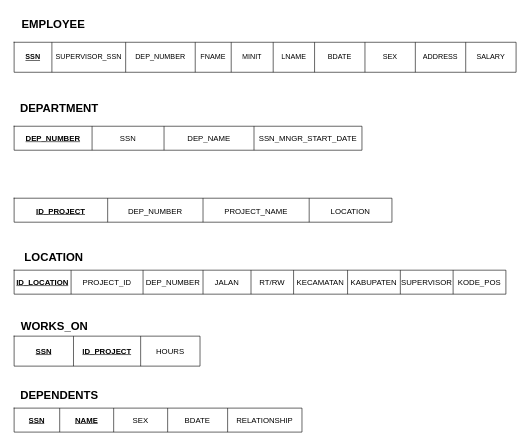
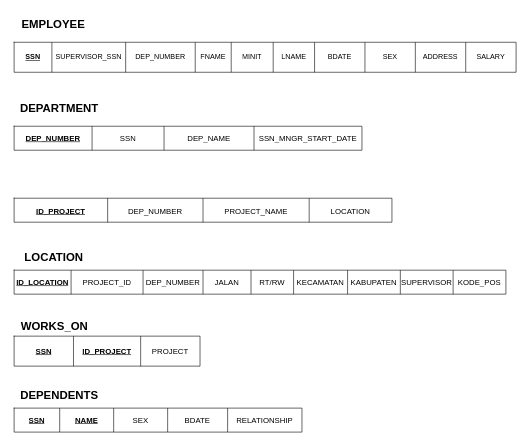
node "HOURS": label "HOURS" -> "PROJECT"
